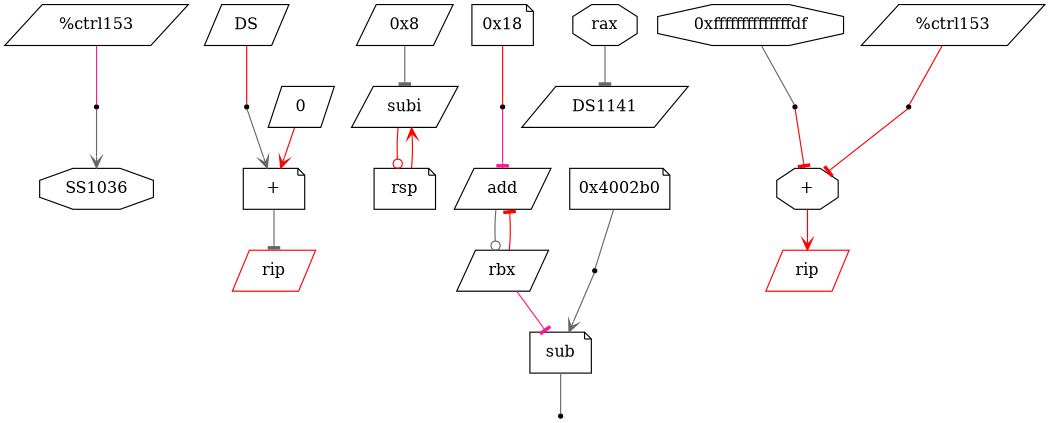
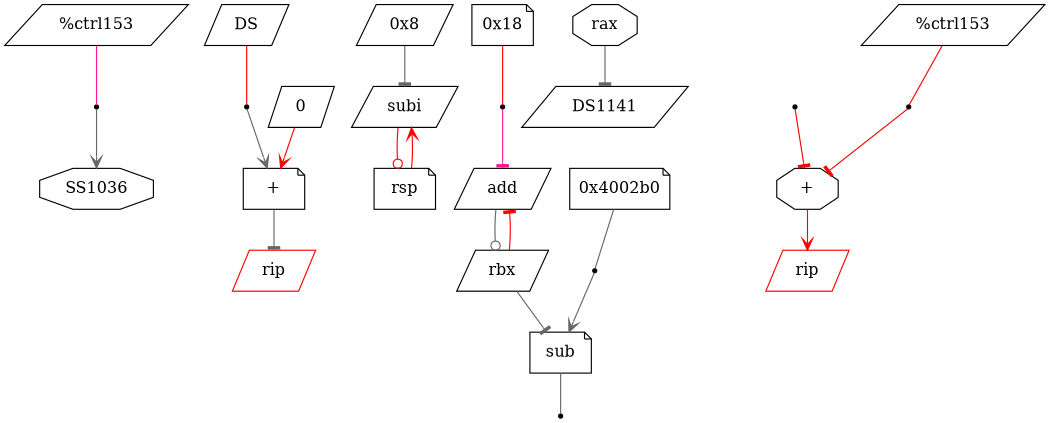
node "0xffffffffffffffdf": removed
edge "rbx" -> "sub": color deeppink -> gray40
